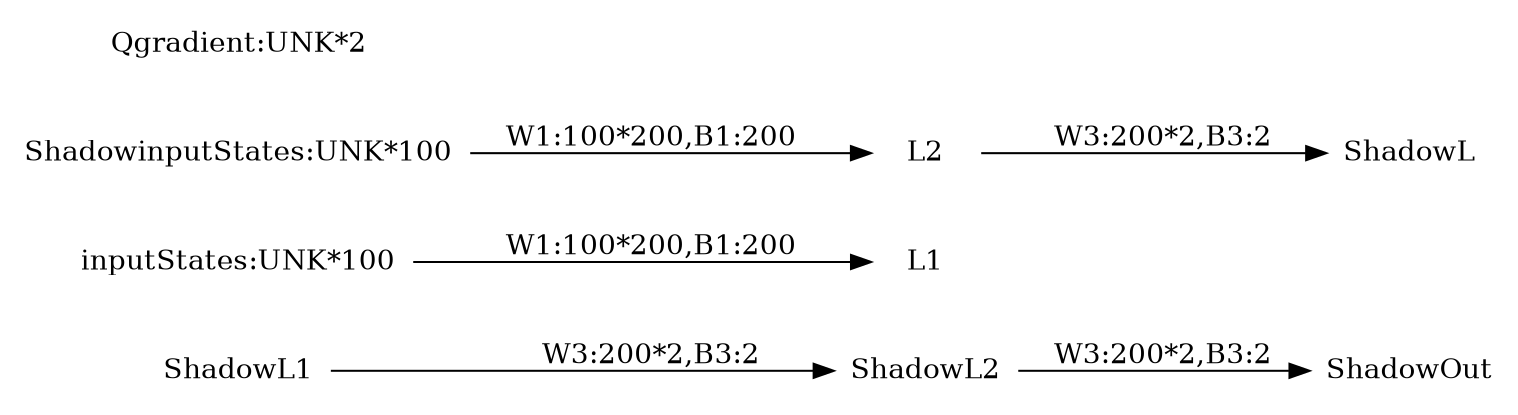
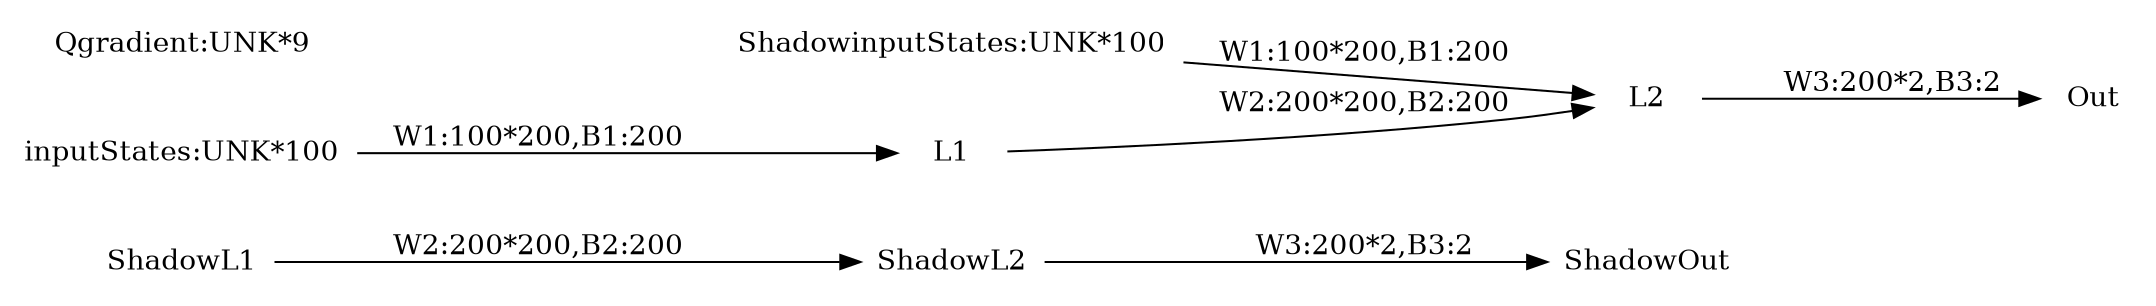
node "Qgradient:UNK*2": label "Qgradient:UNK*2" -> "Qgradient:UNK*9"
edge "L1" -> "L2": added, label "W2:200*200,B2:200"
node "ShadowL": label "ShadowL" -> "Out"
edge "ShadowL1" -> "ShadowL2": label "W3:200*2,B3:2" -> "W2:200*200,B2:200"
